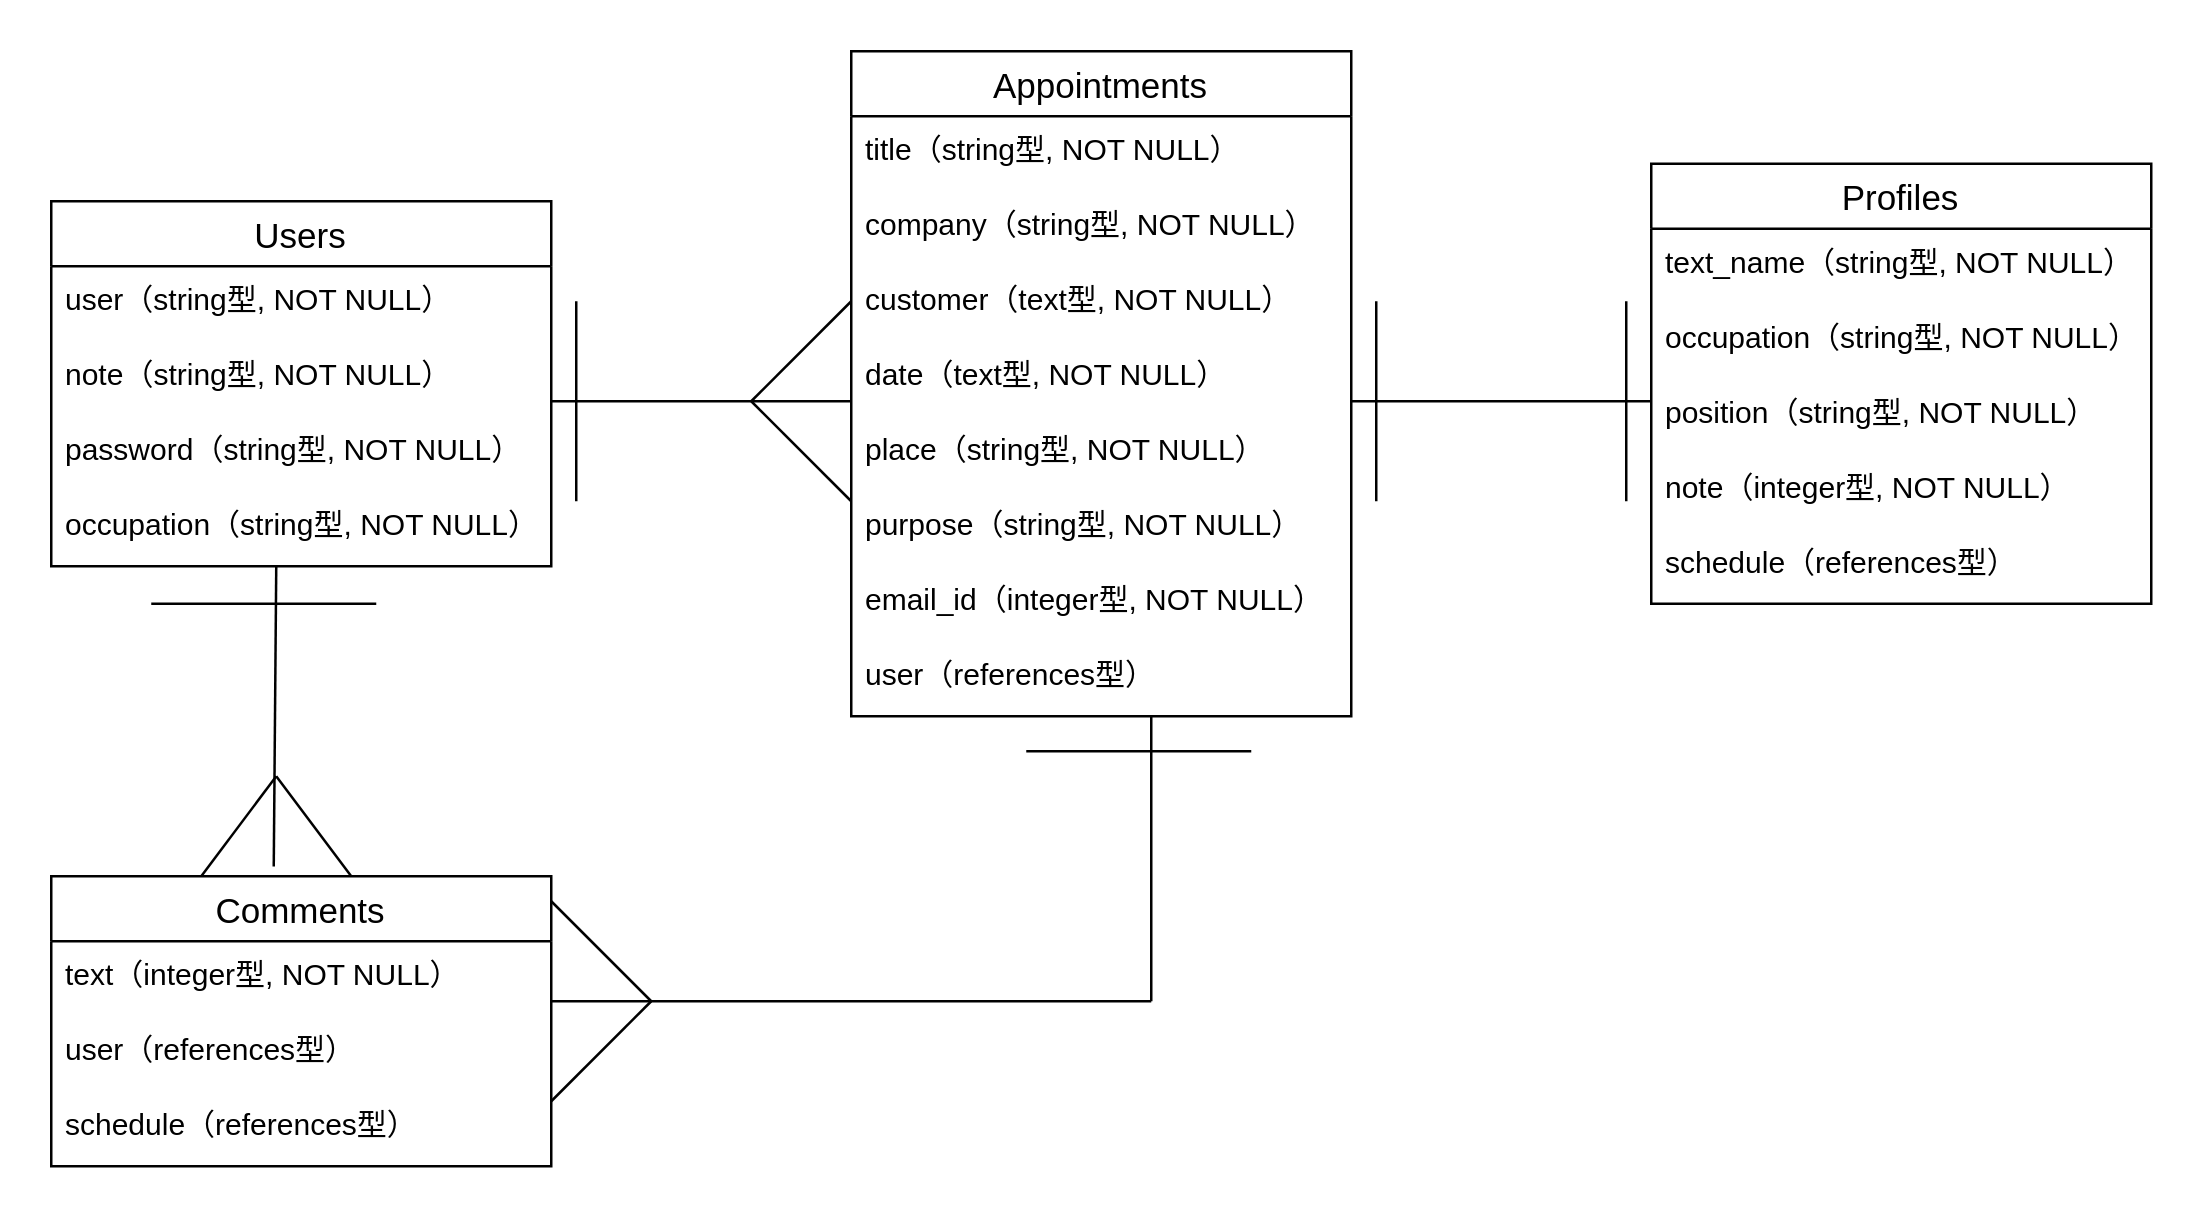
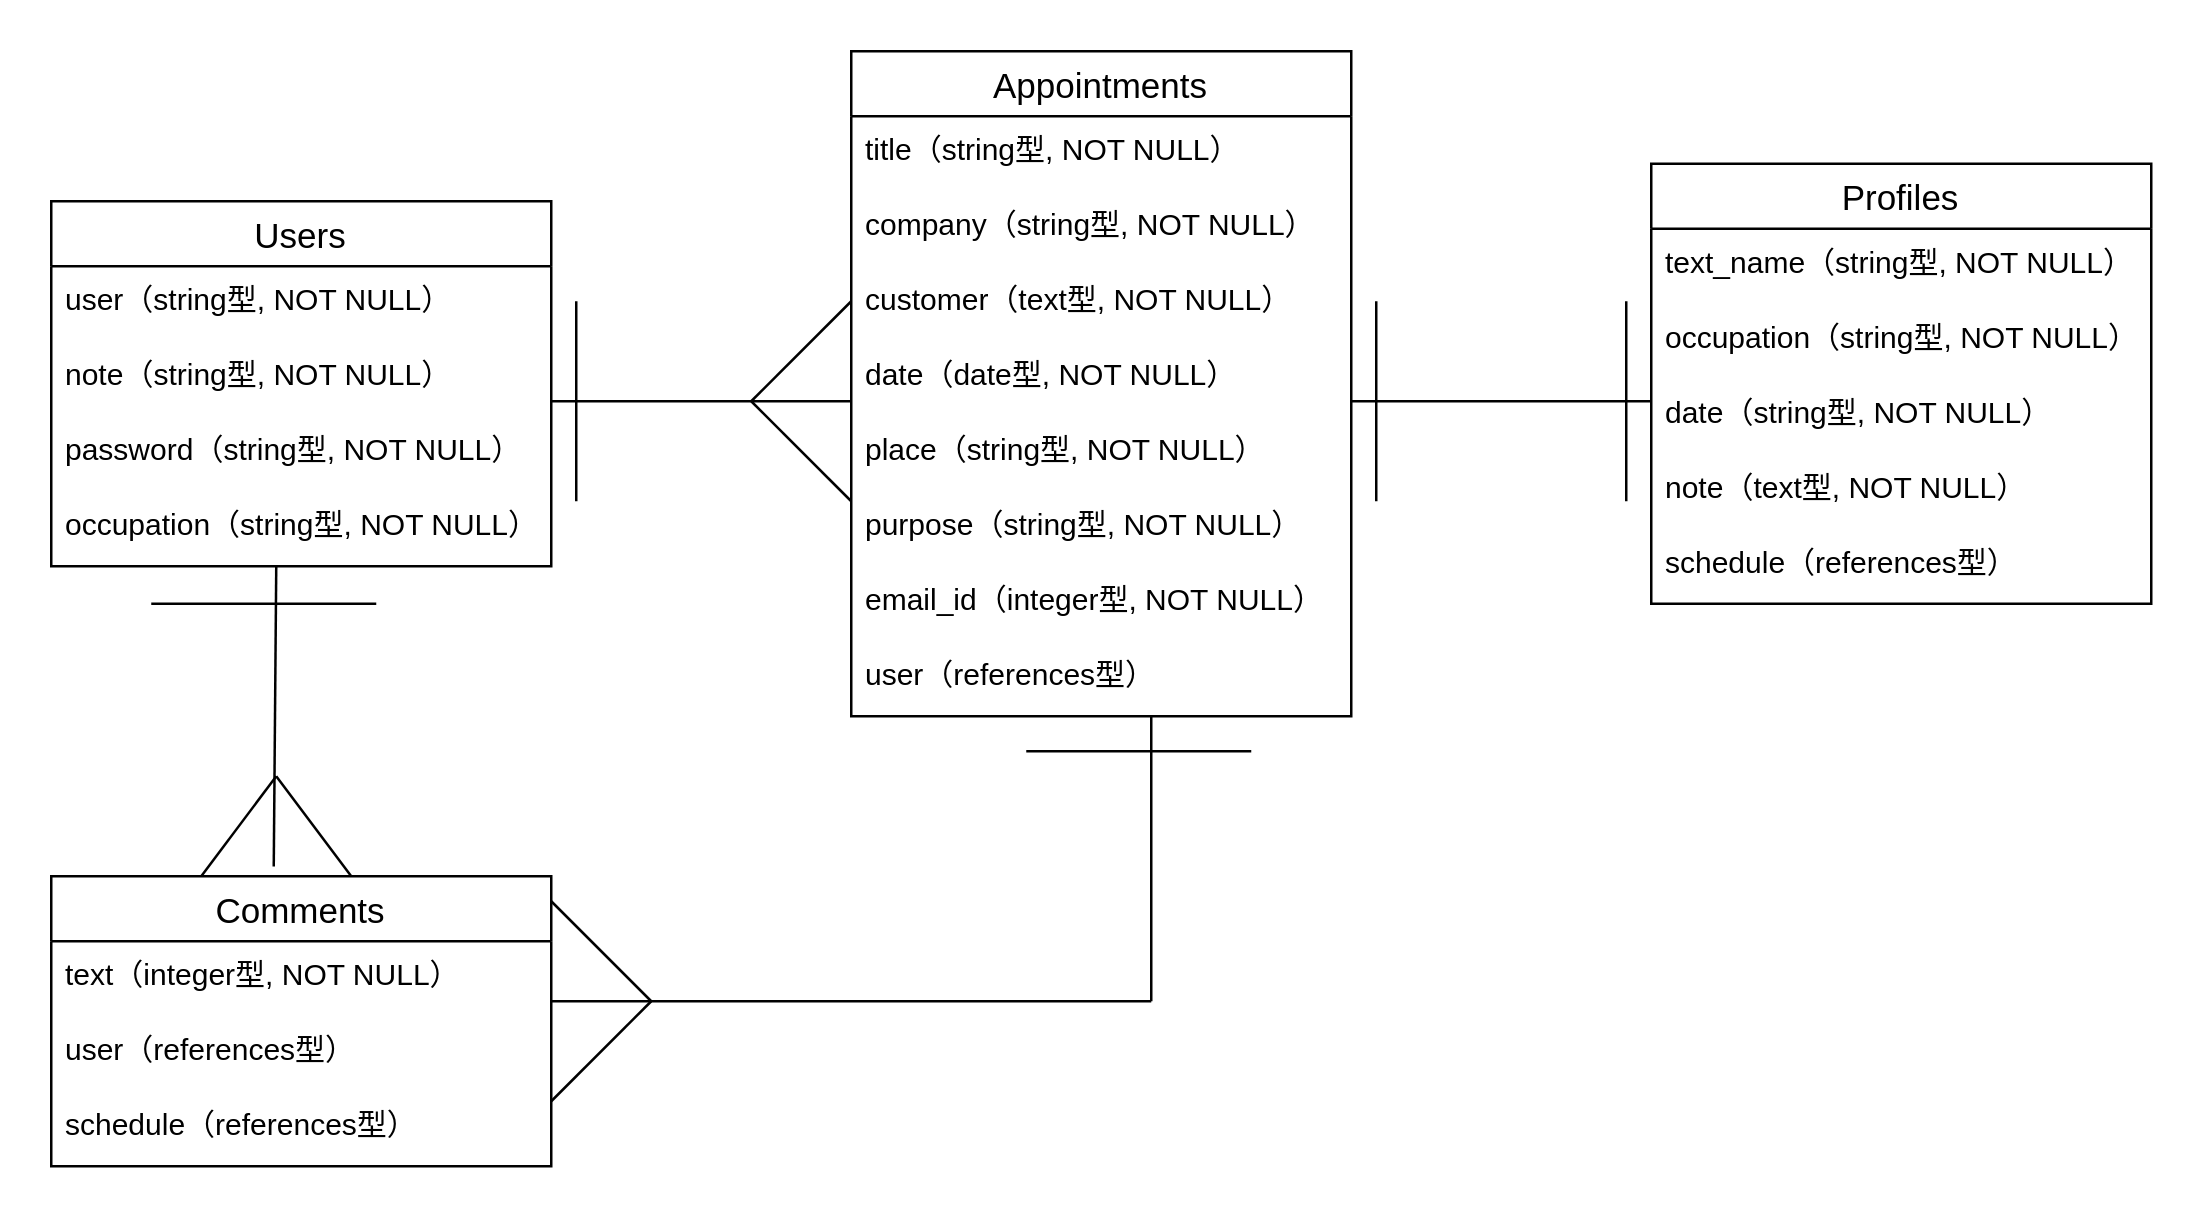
node "date（text型, NOT NULL）": label "date（text型, NOT NULL）" -> "date（date型, NOT NULL）"
node "position（string型, NOT NULL）": label "position（string型, NOT NULL）" -> "date（string型, NOT NULL）"
node "note（integer型, NOT NULL）": label "note（integer型, NOT NULL）" -> "note（text型, NOT NULL）"
